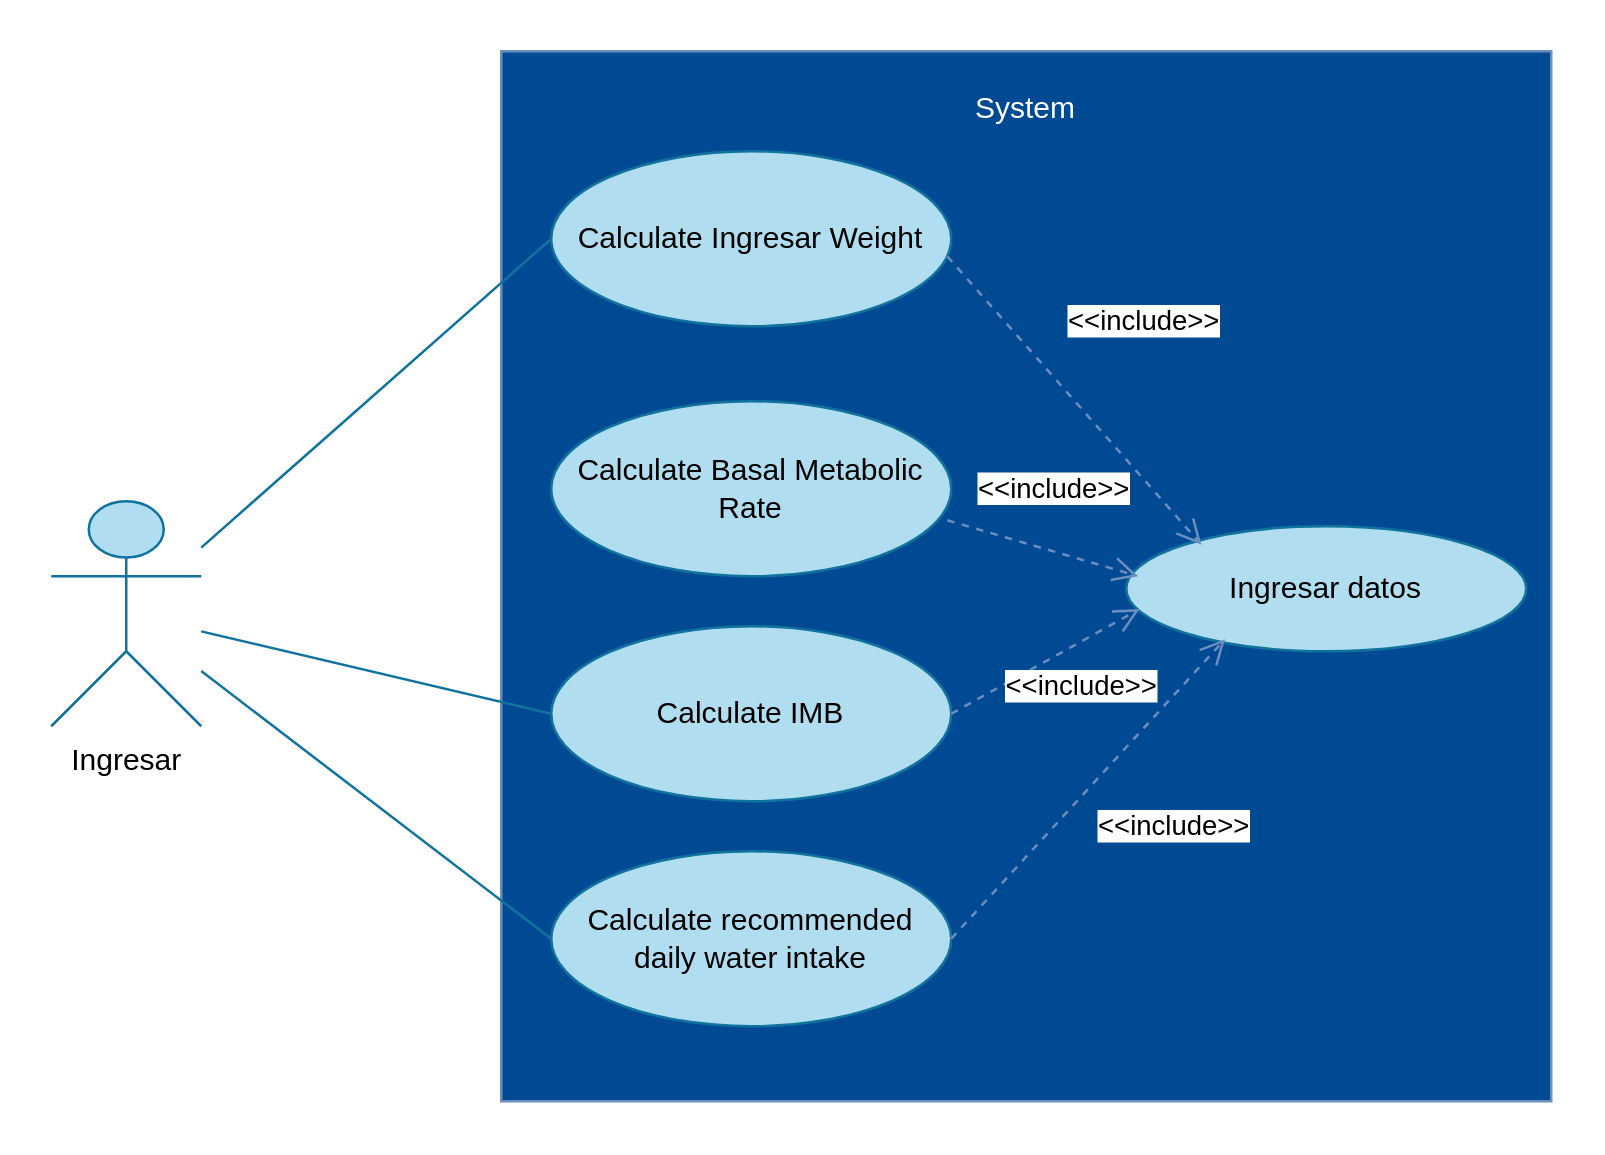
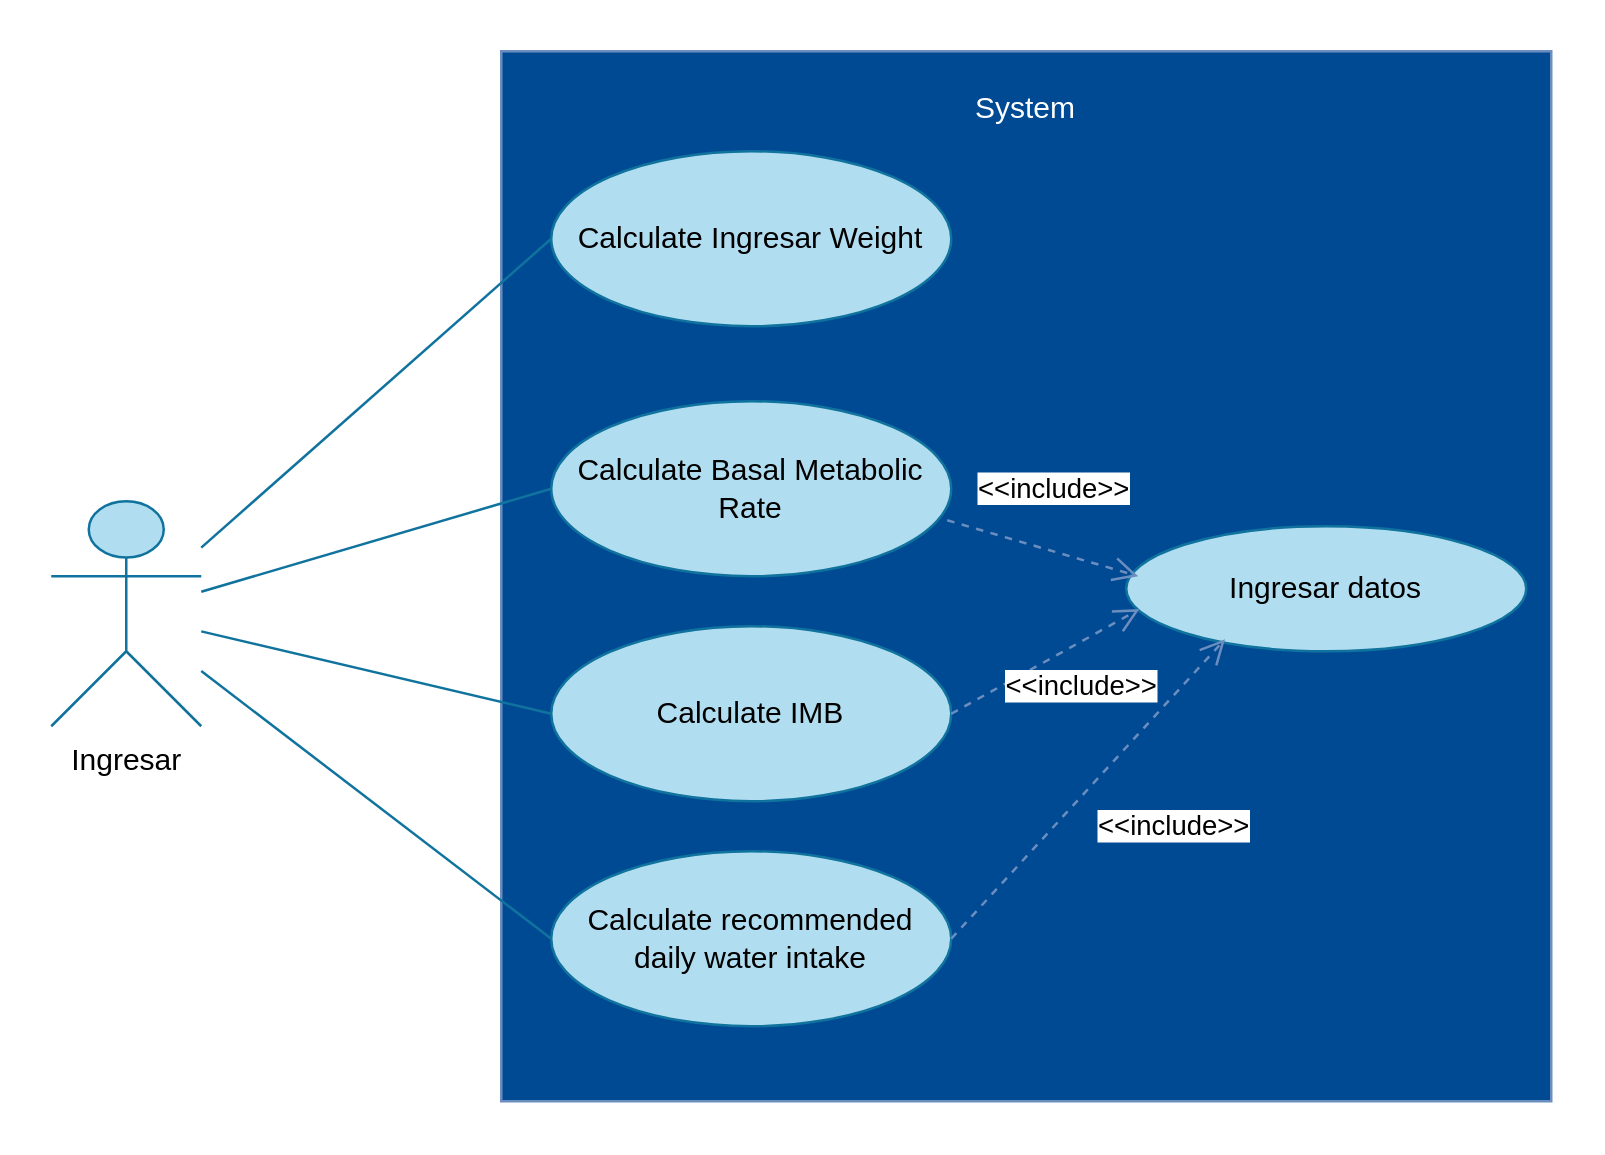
edge "Calculate Ingresar Weight" -> "Ingresar datos": removed, label "<<include>>"
edge "Calculate Basal Metabolic Rate" -- "Ingresar": added
